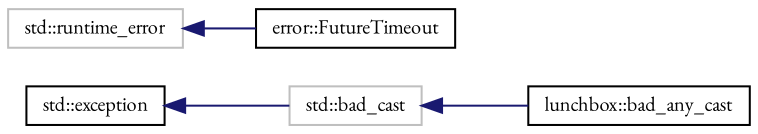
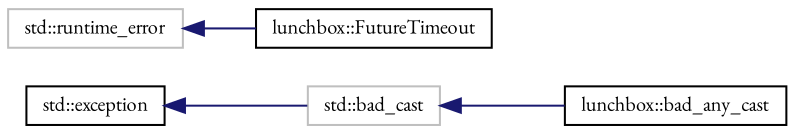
node "error::FutureTimeout": label "error::FutureTimeout" -> "lunchbox::FutureTimeout"
